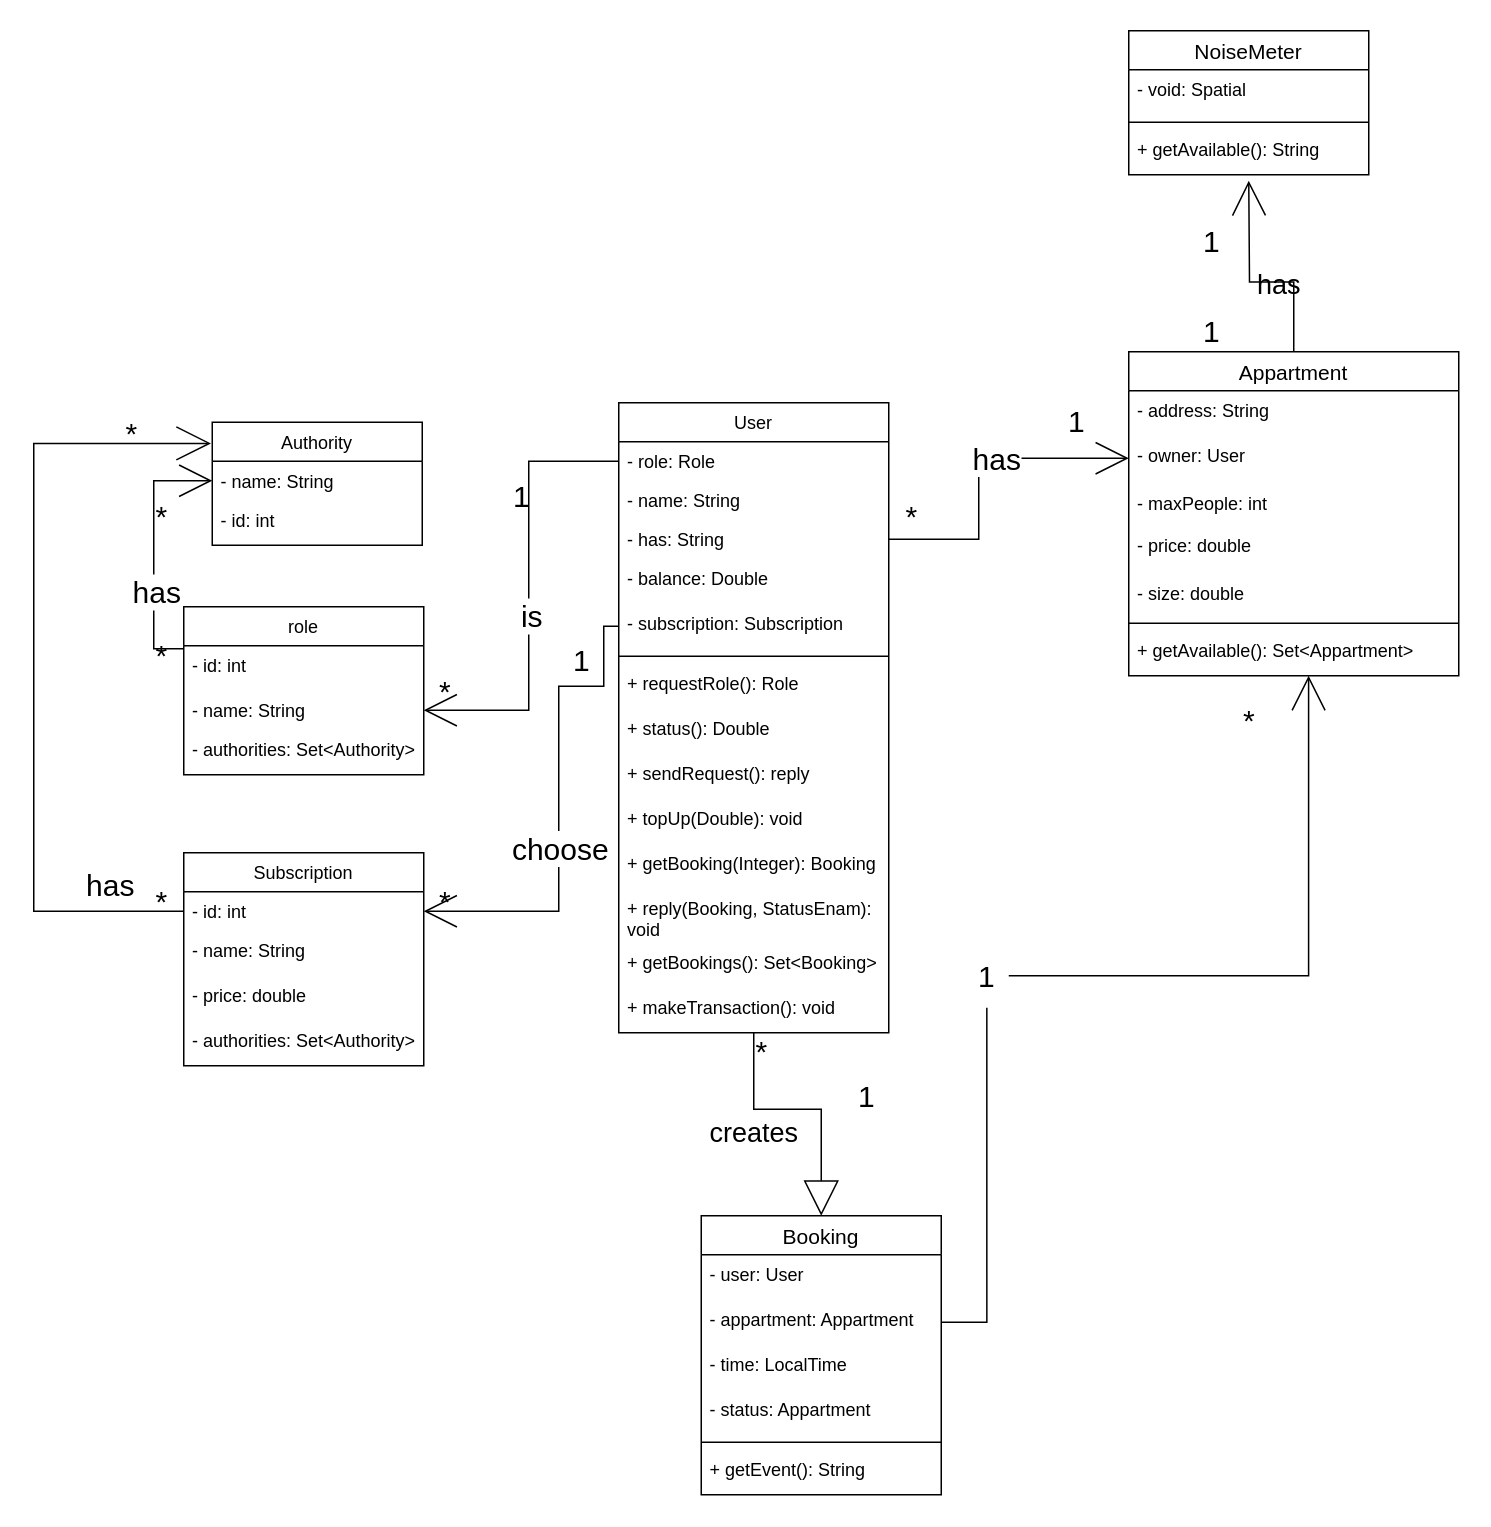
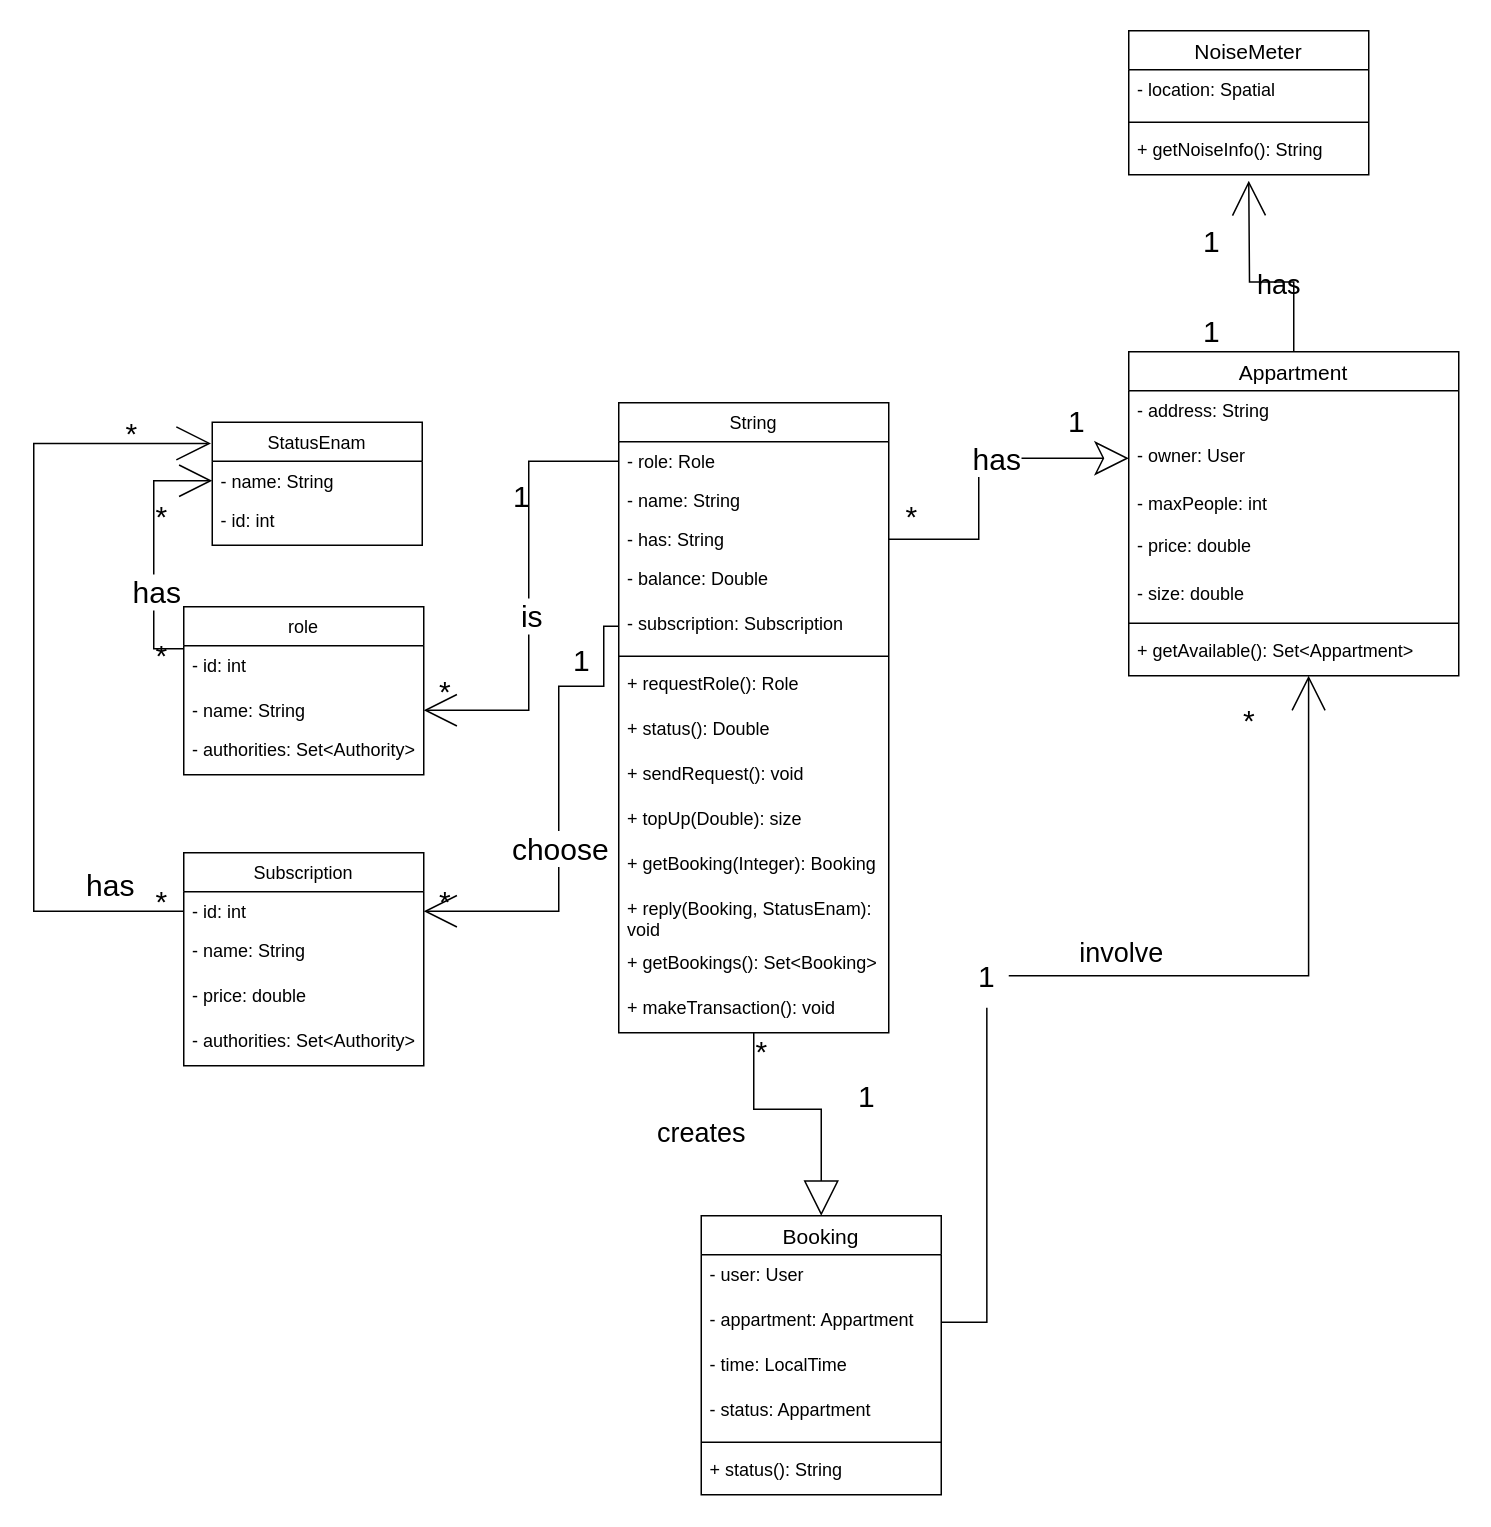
node "- void: Spatial": label "- void: Spatial" -> "- location: Spatial"
node "+ getAvailable(): String": label "+ getAvailable(): String" -> "+ getNoiseInfo(): String"
node "User": label "User" -> "String"
node "Authority": label "Authority" -> "StatusEnam"
edge "- has: String" -> "- owner: User": arrowhead open -> classic
node "+ sendRequest(): reply": label "+ sendRequest(): reply" -> "+ sendRequest(): void"
node "+ topUp(Double): void": label "+ topUp(Double): void" -> "+ topUp(Double): size"
node "involve": added
node "creates": moved (754, 1133) -> (701, 1133)
node "+ getEvent(): String": label "+ getEvent(): String" -> "+ status(): String"
